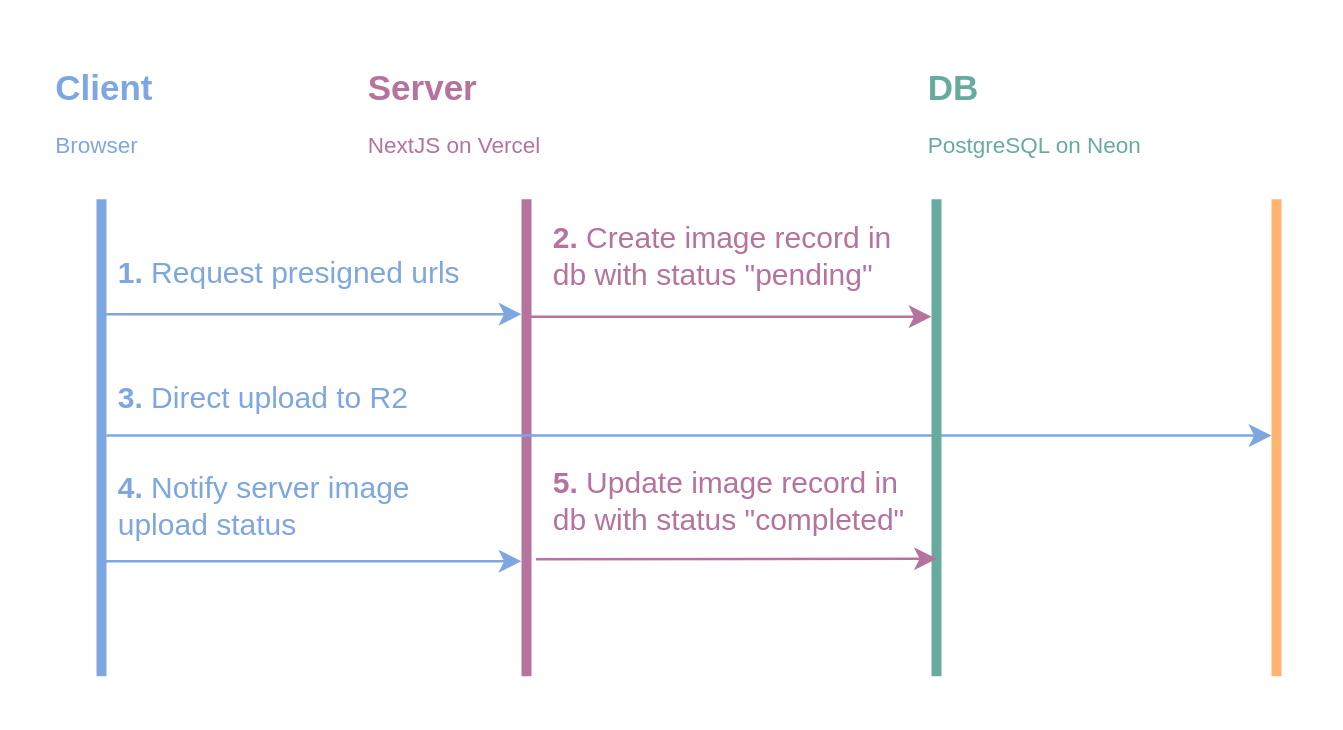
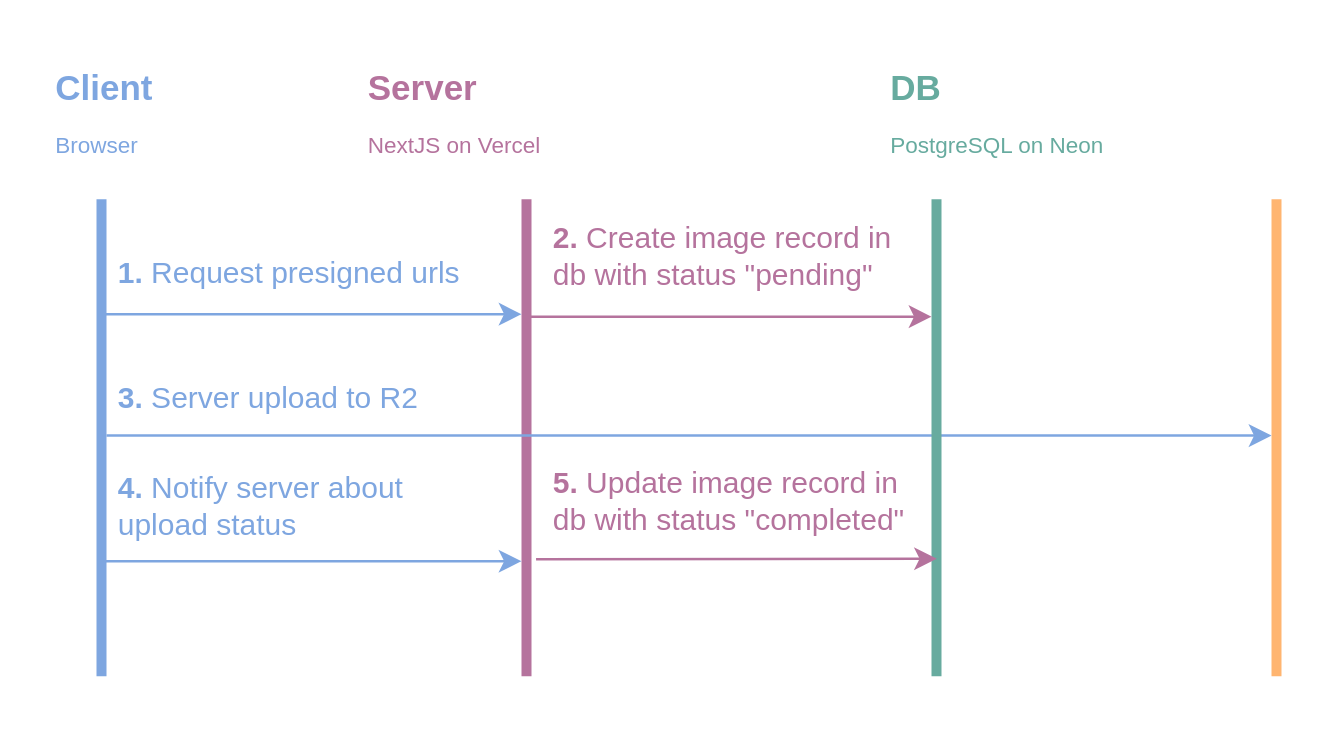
node "DB PostgreSQL on Neon": moved (1056, 114) -> (1019, 114)
node "3. Direct upload to R2": label "3. Direct upload to R2" -> "3. Server upload to R2"
node "4. Notify server image upload status": label "4. Notify server image upload status" -> "4. Notify server about upload status"
